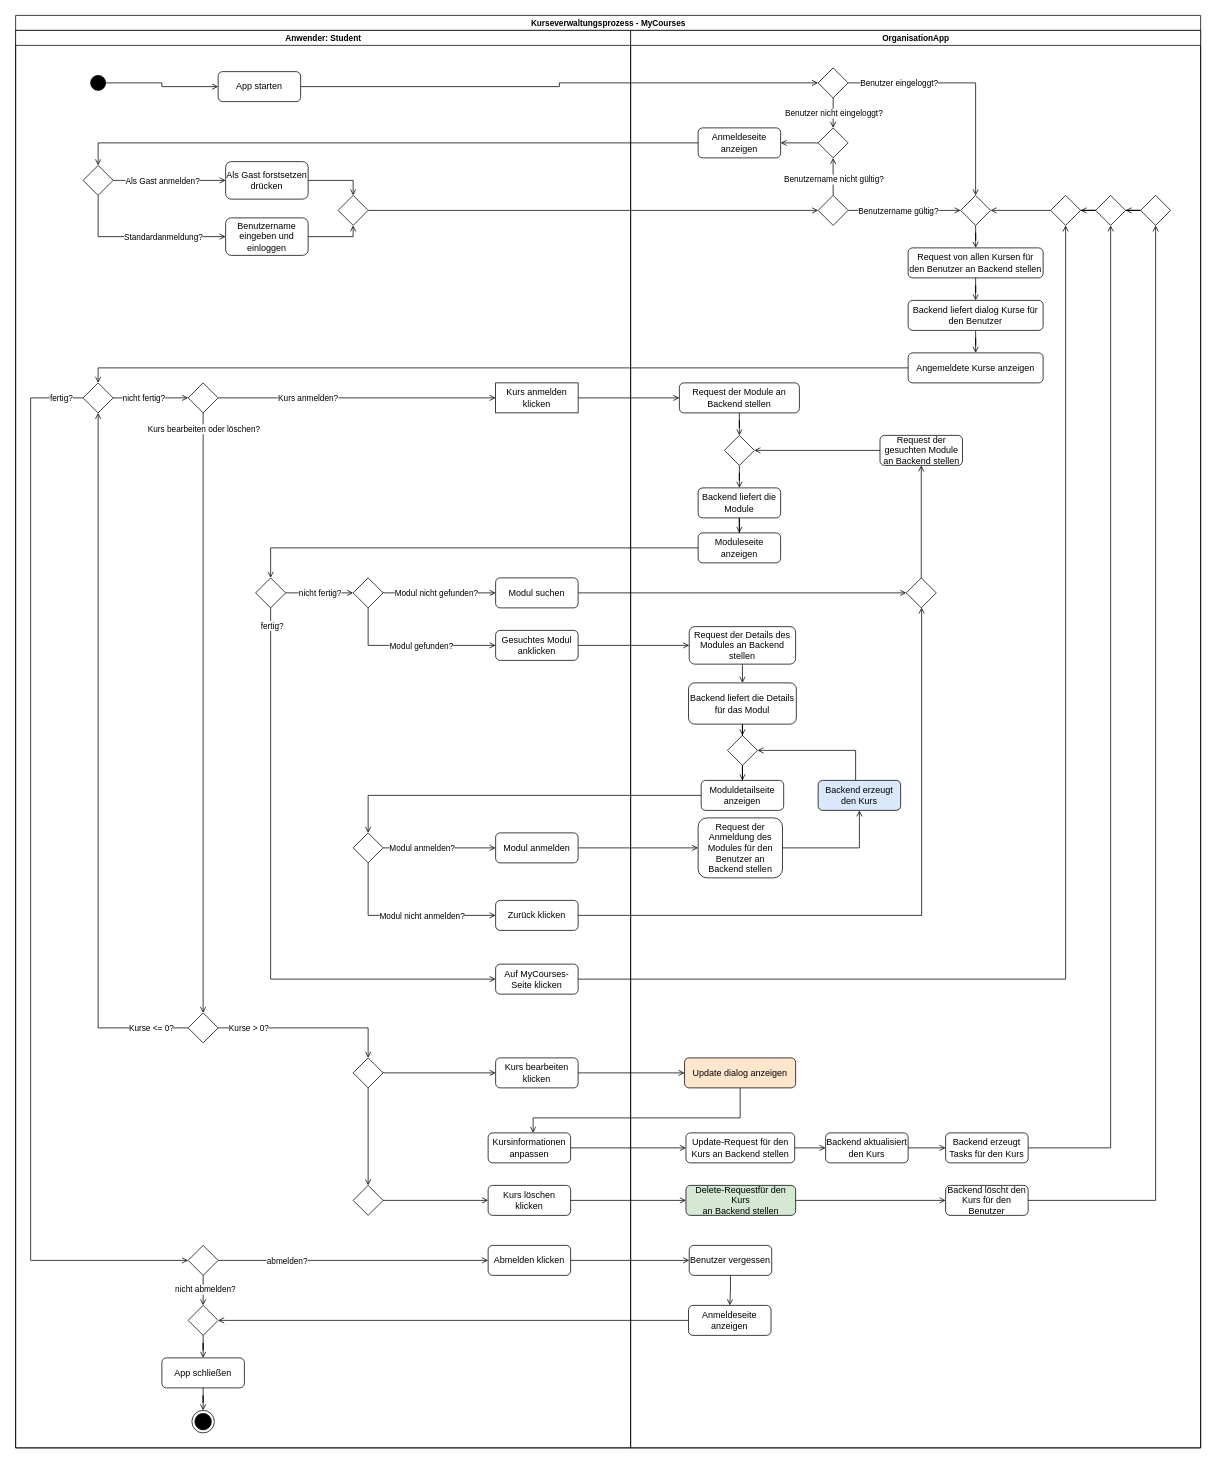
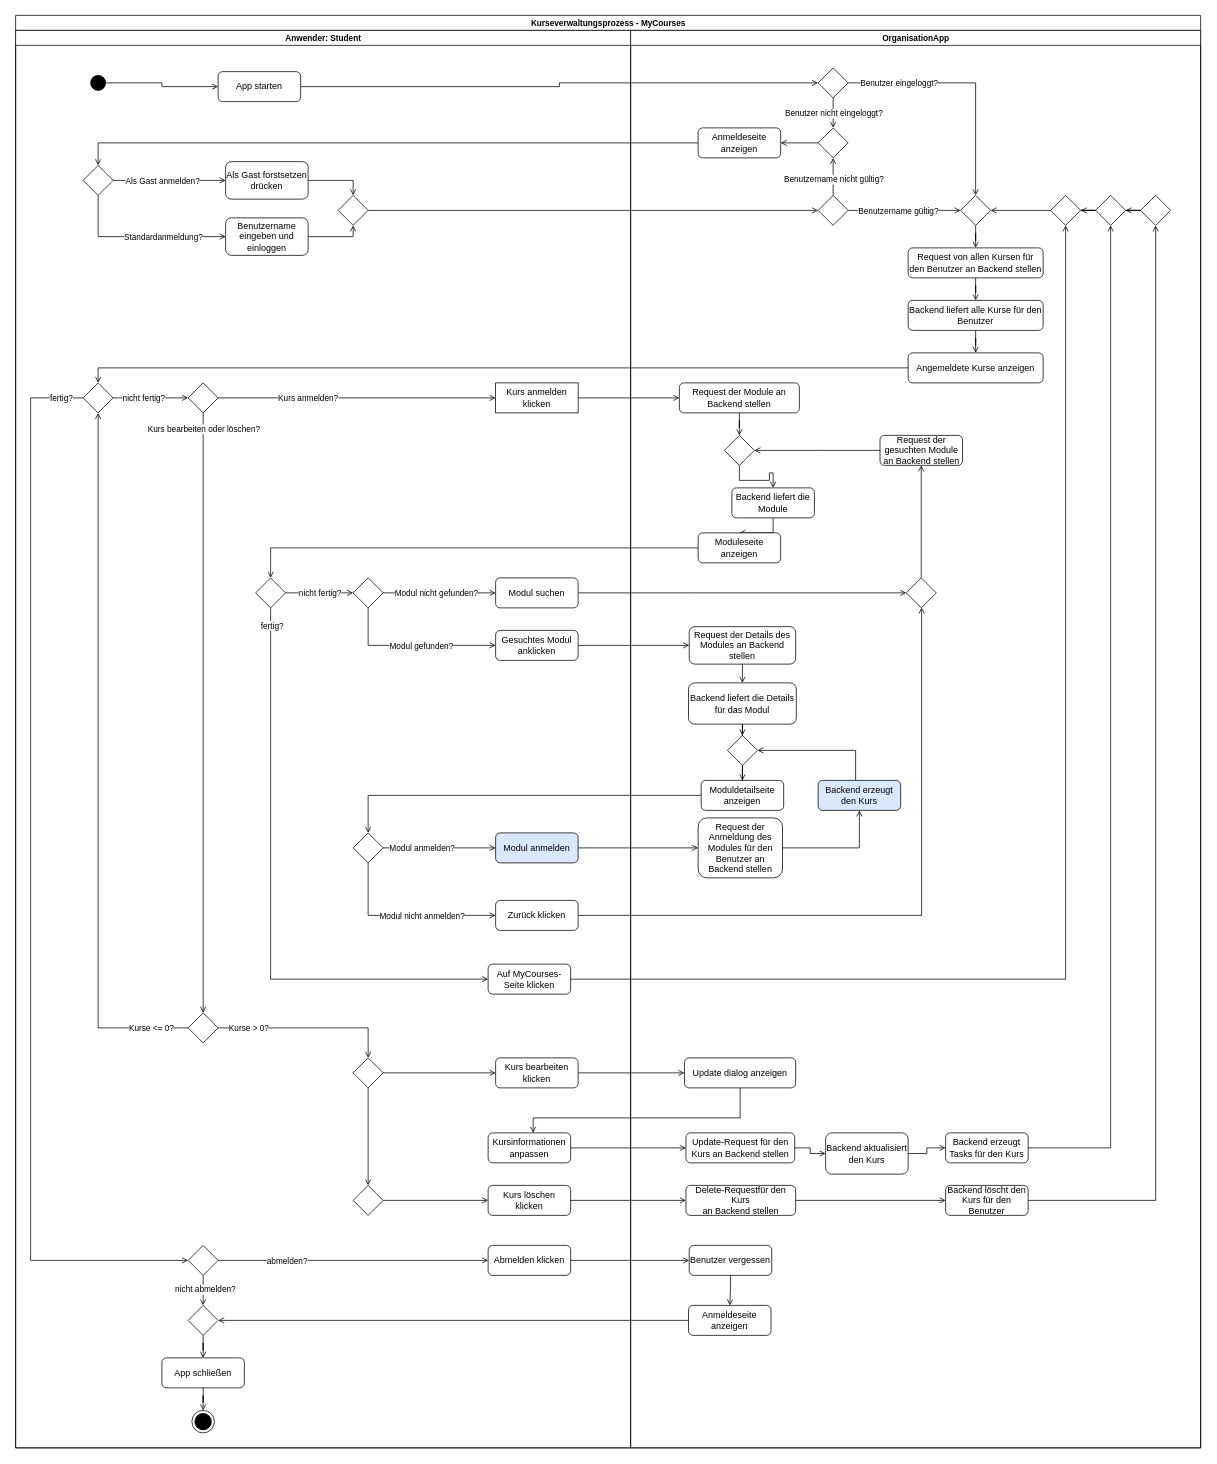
node "Backend liefert dialog Kurse für den Benutzer": label "Backend liefert dialog Kurse für den Benutzer" -> "Backend liefert alle Kurse für den Benutzer"
node "Backend liefert die Module": moved (739, 503) -> (773, 503)
node "Modul anmelden": fillcolor #ffffff -> #dae8fc
node "Auf MyCourses-Seite klicken": moved (537, 979) -> (529, 979)
node "Update dialog anzeigen": fillcolor #ffe6cc -> #ffffff
node "Backend aktualisiert den Kurs": size 83x30 -> 83x41
node "Delete-Requestfür den Kurs an Backend stellen": fillcolor #d5e8d4 -> #ffffff
